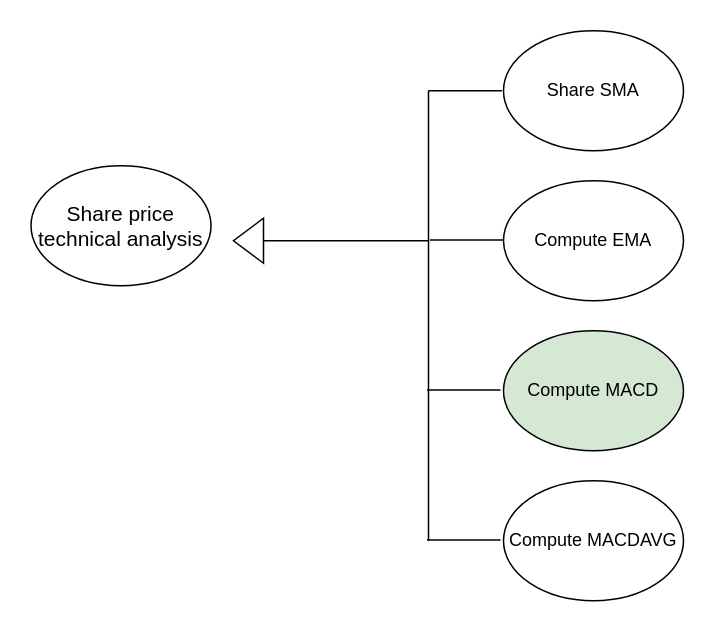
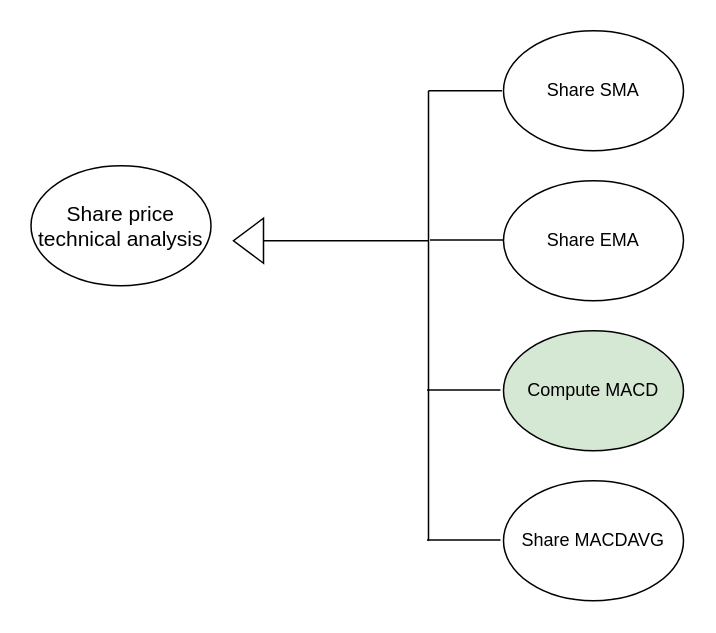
node "Compute EMA": label "Compute EMA" -> "Share EMA"
node "Compute MACDAVG": label "Compute MACDAVG" -> "Share MACDAVG"
